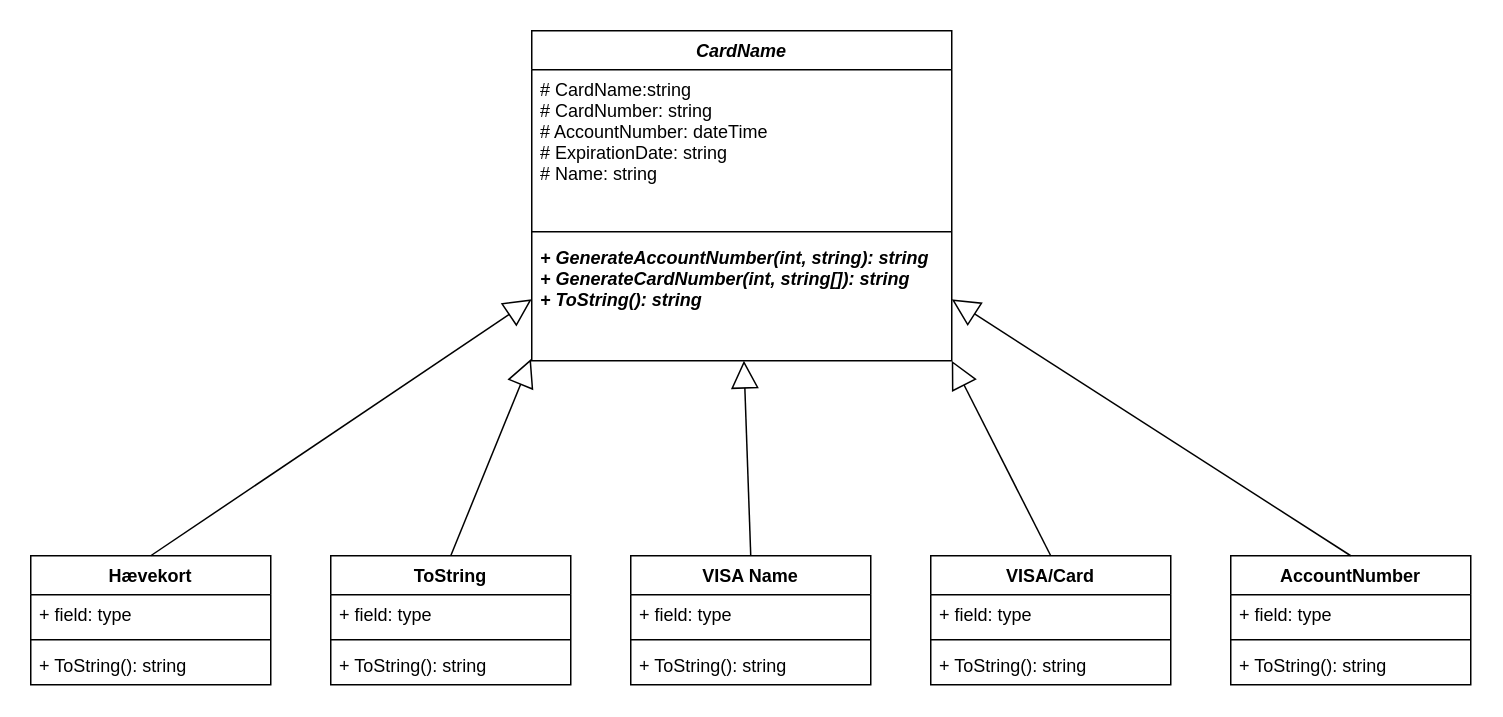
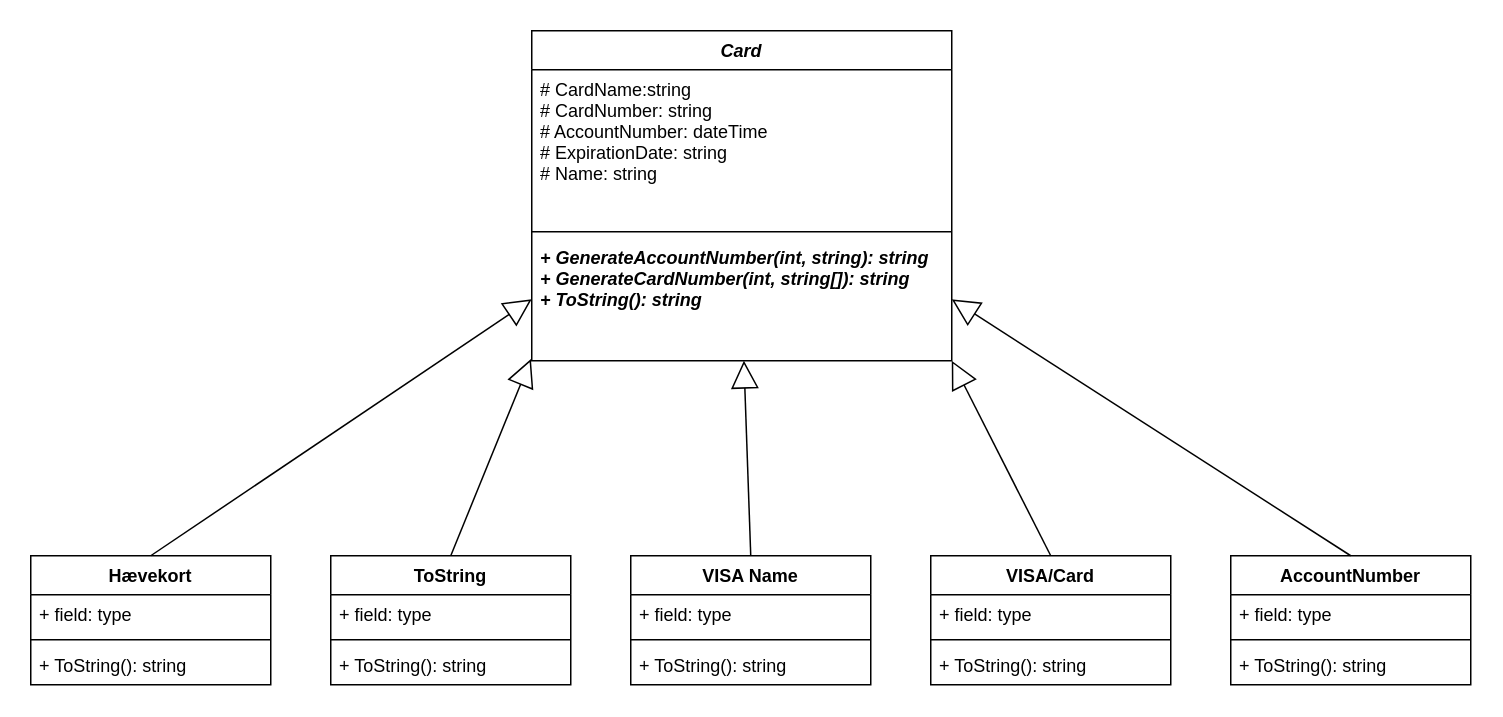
node "CardName": label "CardName" -> "Card"
